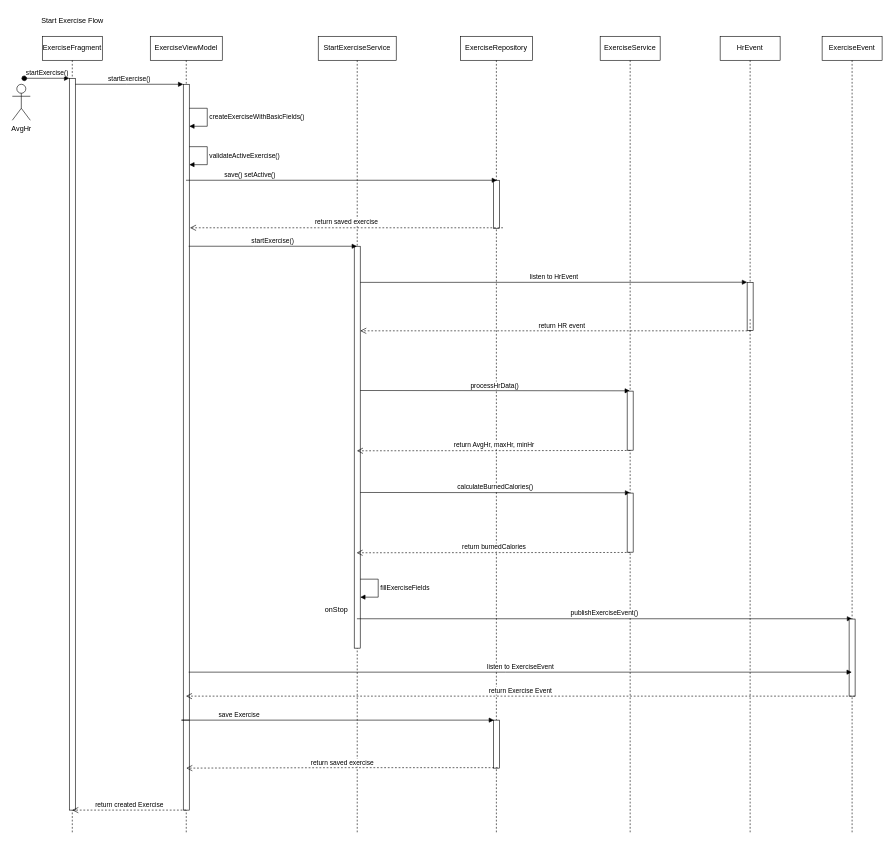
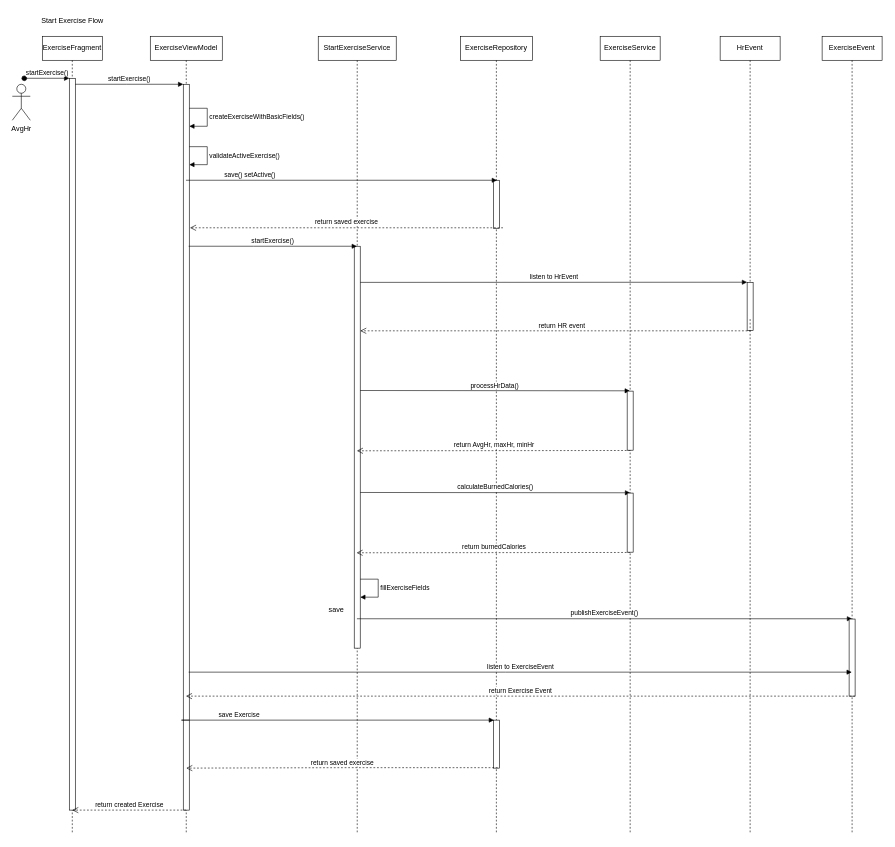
node "onStop": label "onStop" -> "save"
